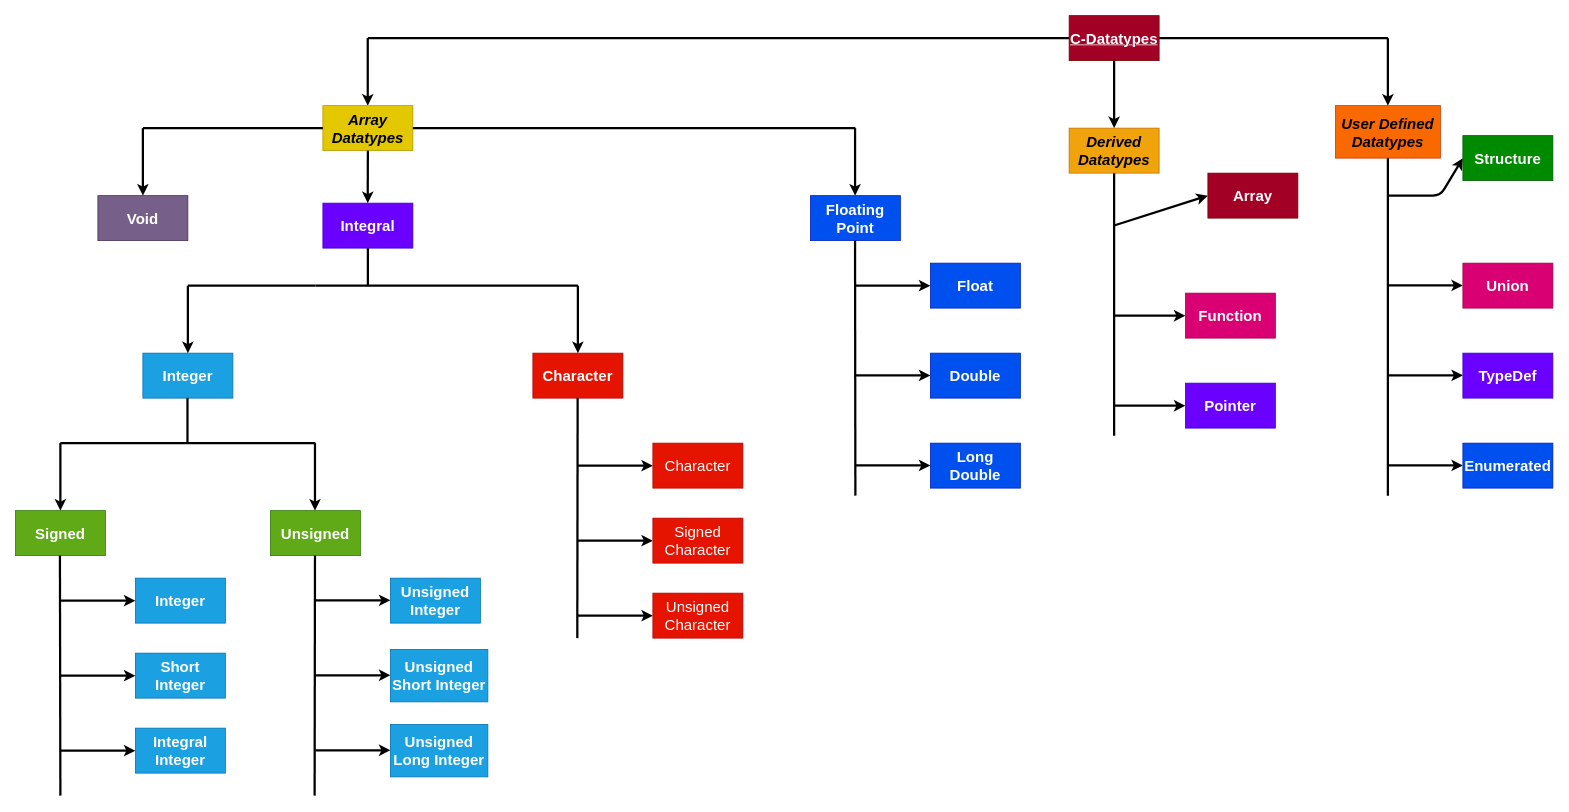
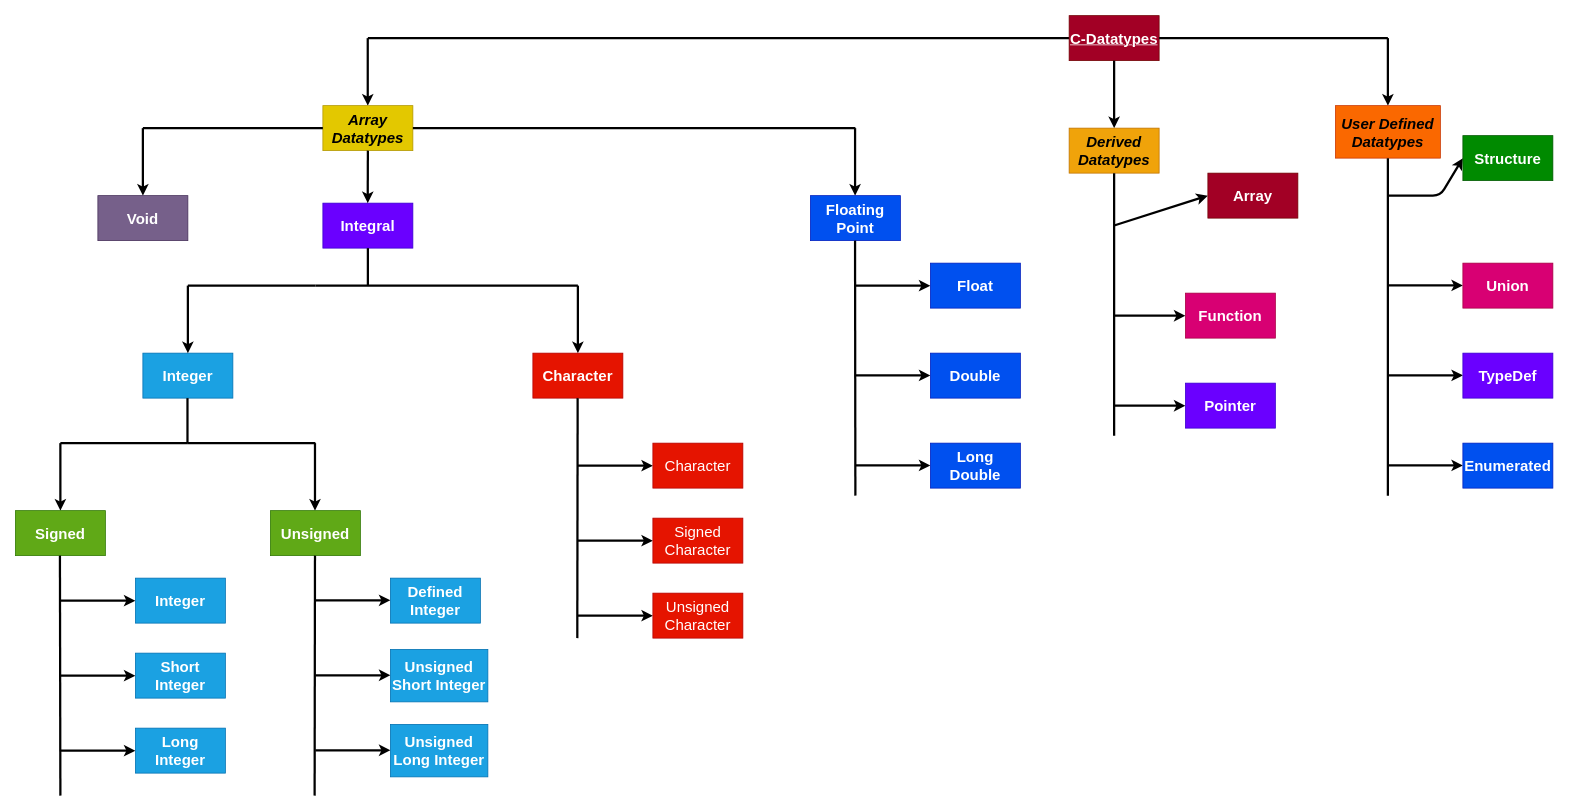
node "Unsigned Integer": label "Unsigned Integer" -> "Defined Integer"
node "Integral Integer": label "Integral Integer" -> "Long Integer"
